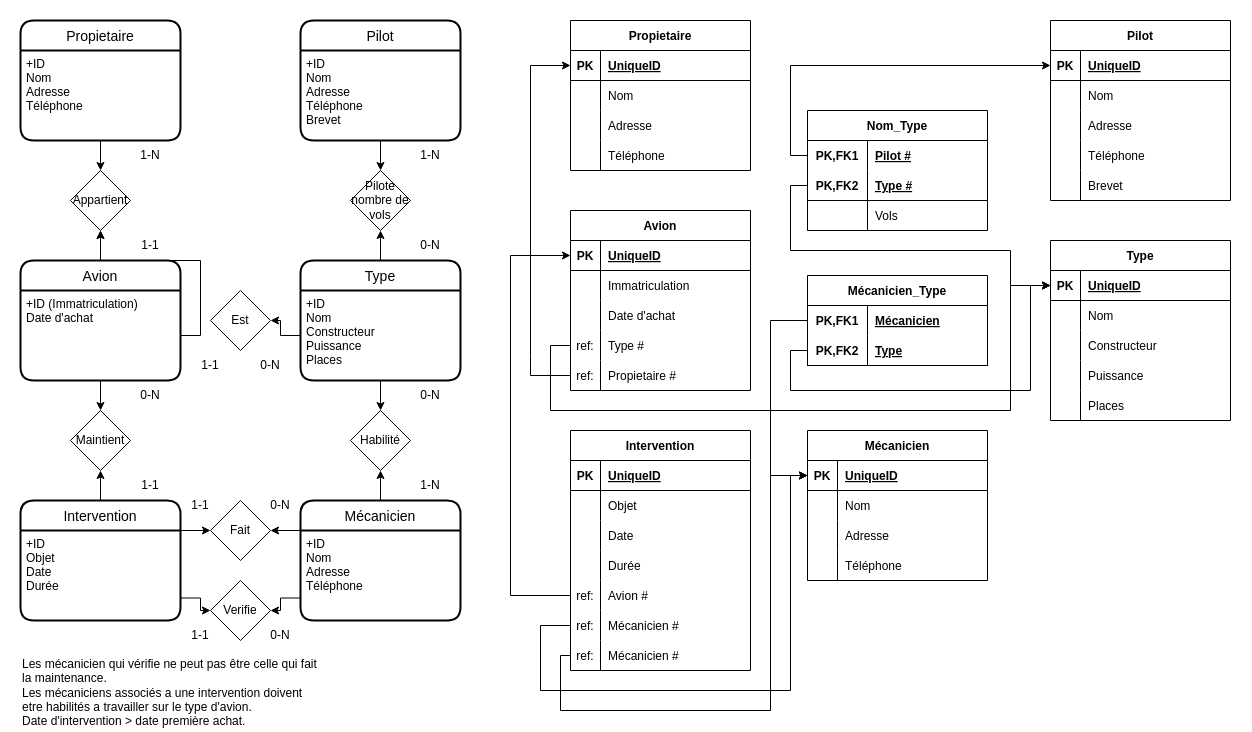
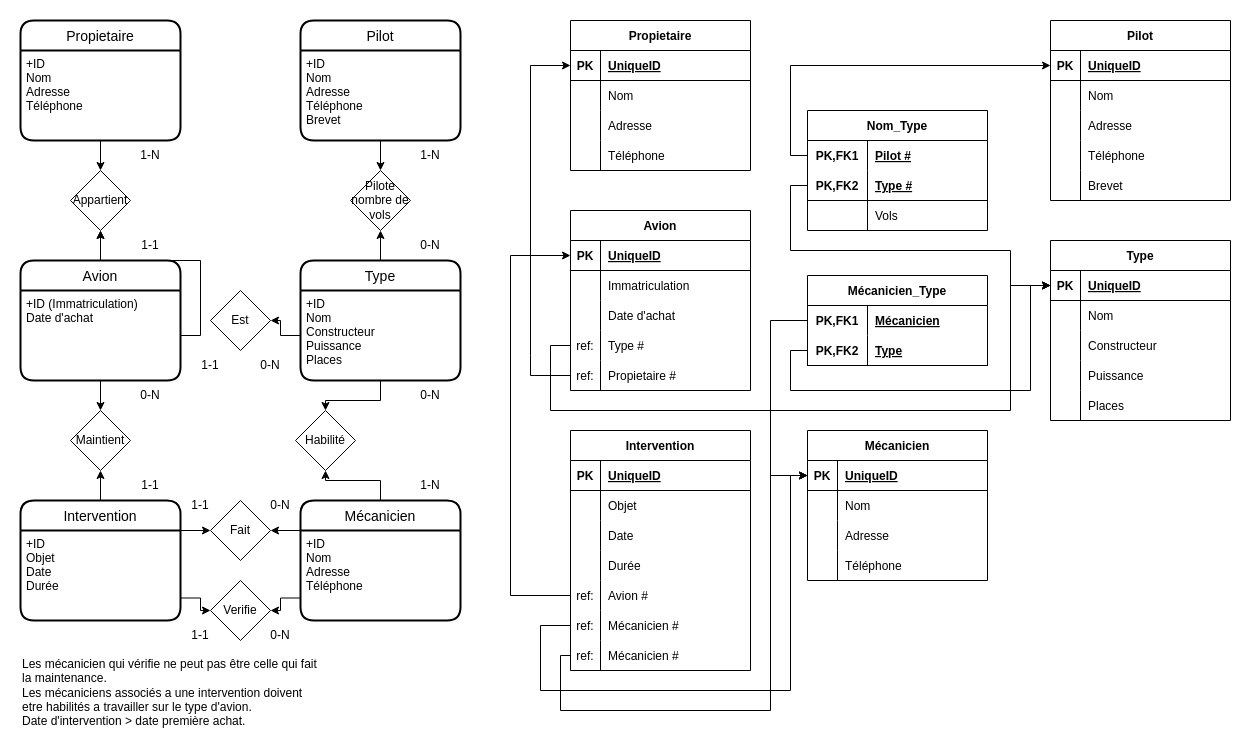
node "Habilité": moved (381, 441) -> (326, 441)
